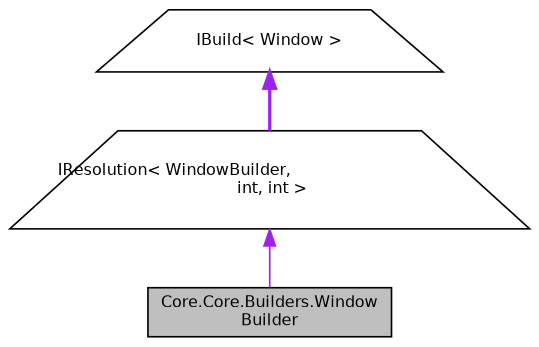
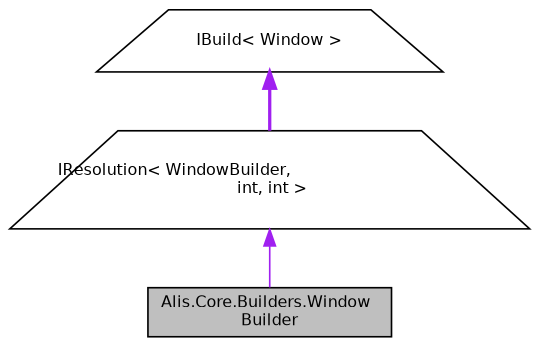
node "Core.Core.Builders.Window Builder": label "Core.Core.Builders.Window Builder" -> "Alis.Core.Builders.Window Builder"
